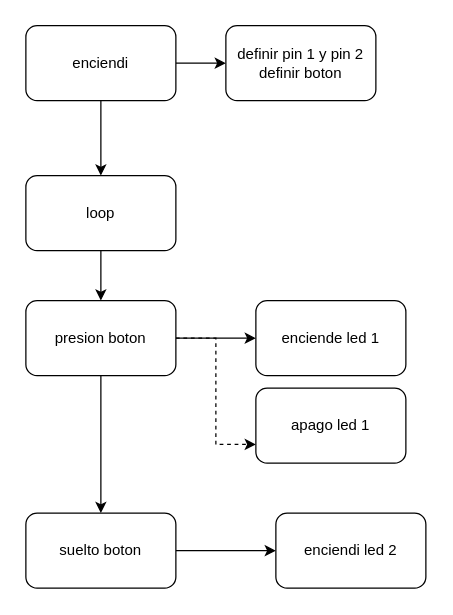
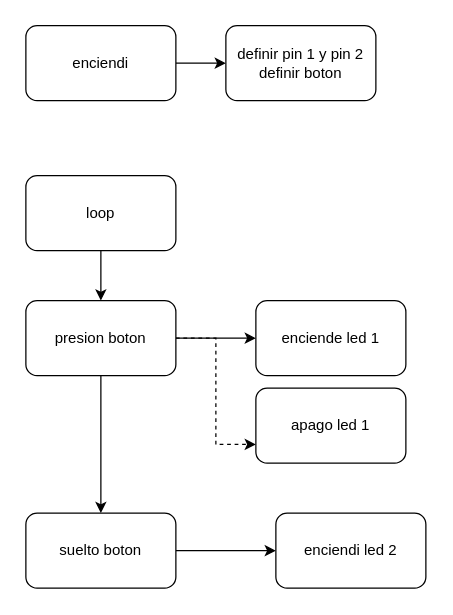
edge "enciendi" -> "loop": removed
